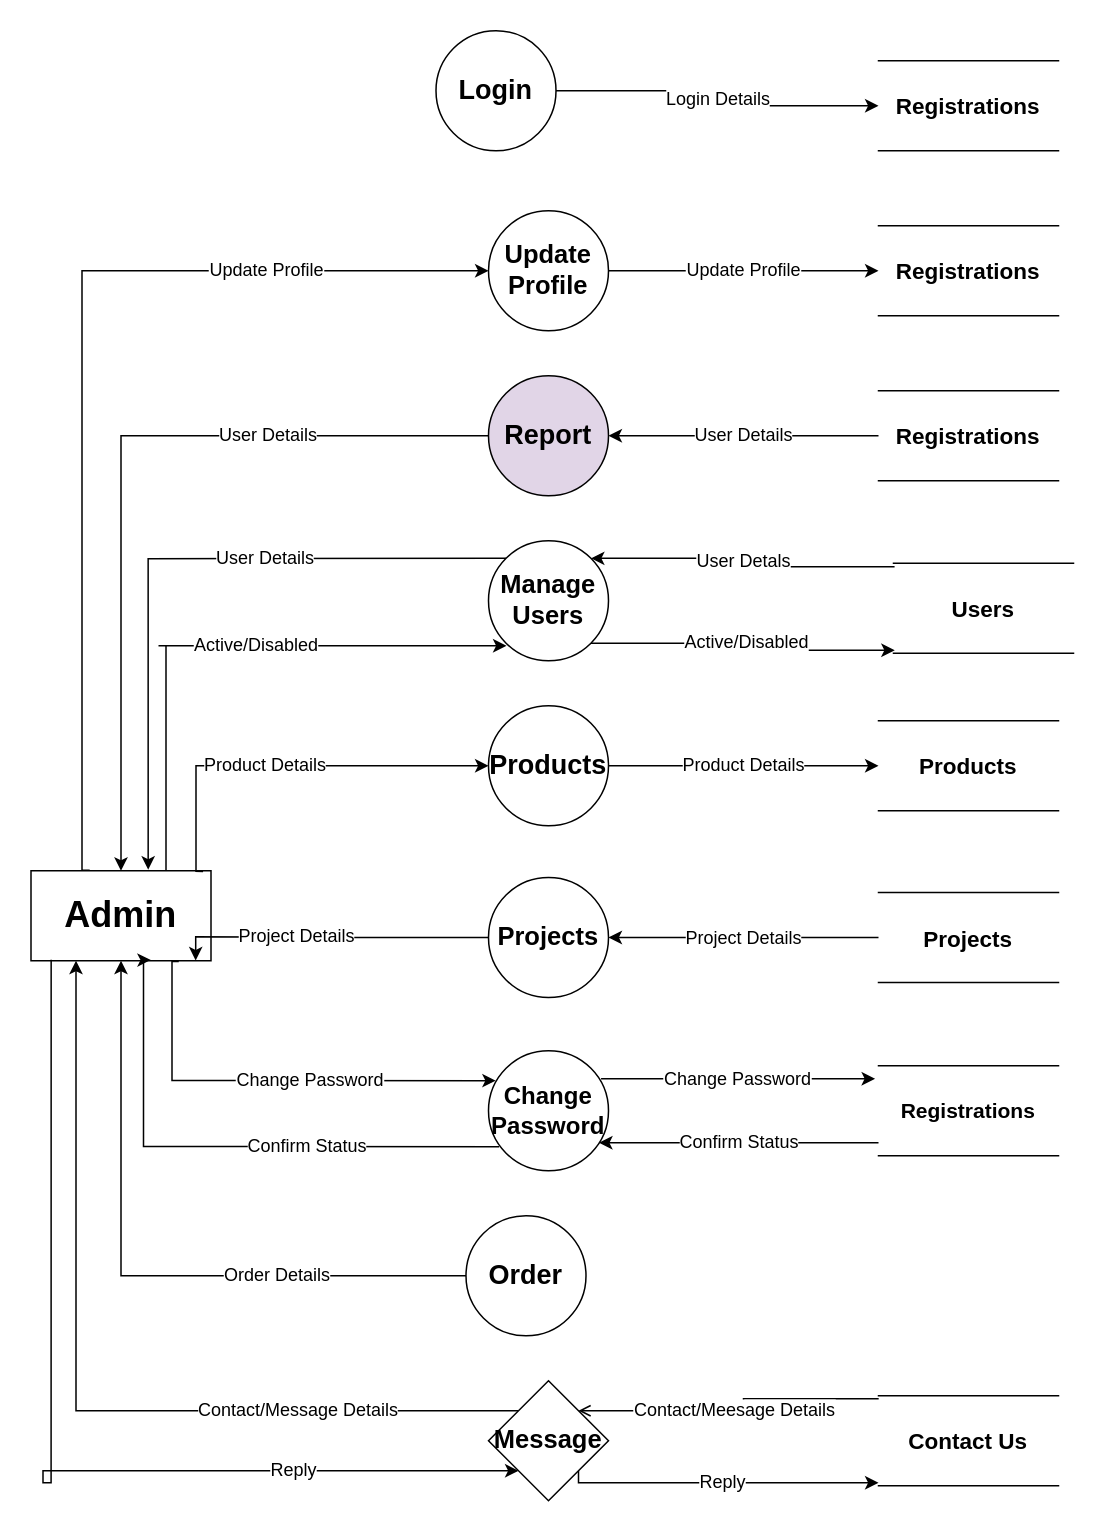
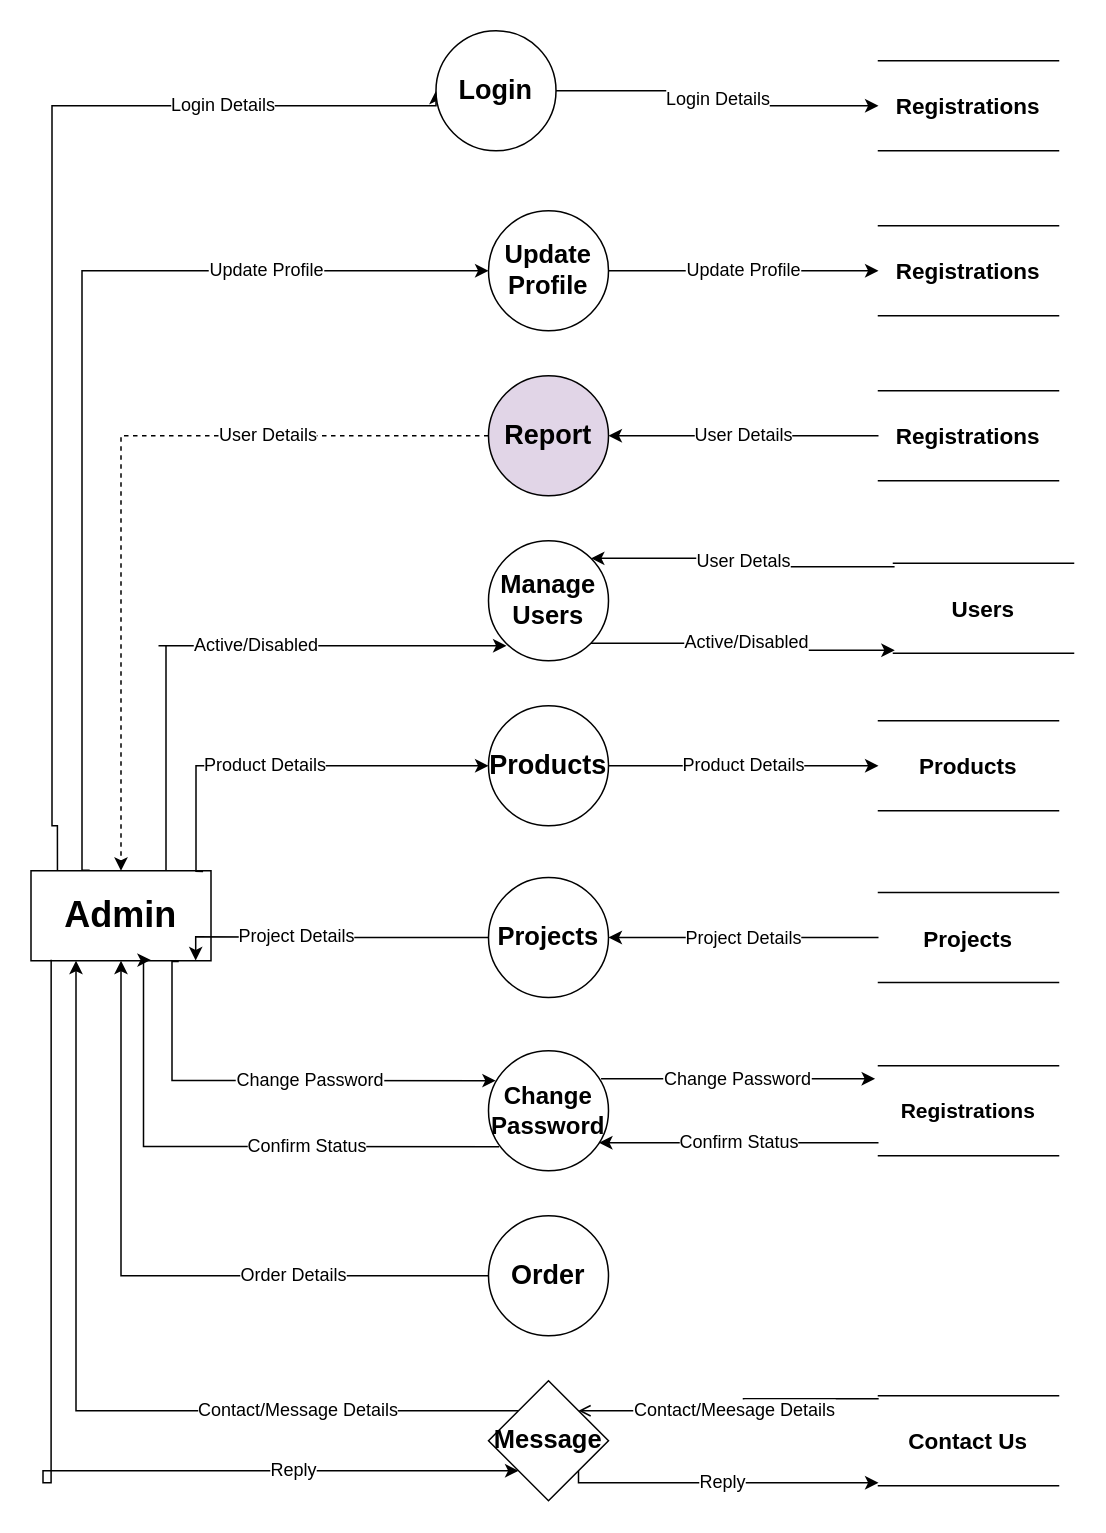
edge "Admin" -> "Login": added, label "Login Details"
edge "Manage Users" -> "Admin": removed, label "User Details"
edge "Report" -> "Admin": style solid -> dashed
node "Order": moved (526, 1276) -> (548, 1276)
